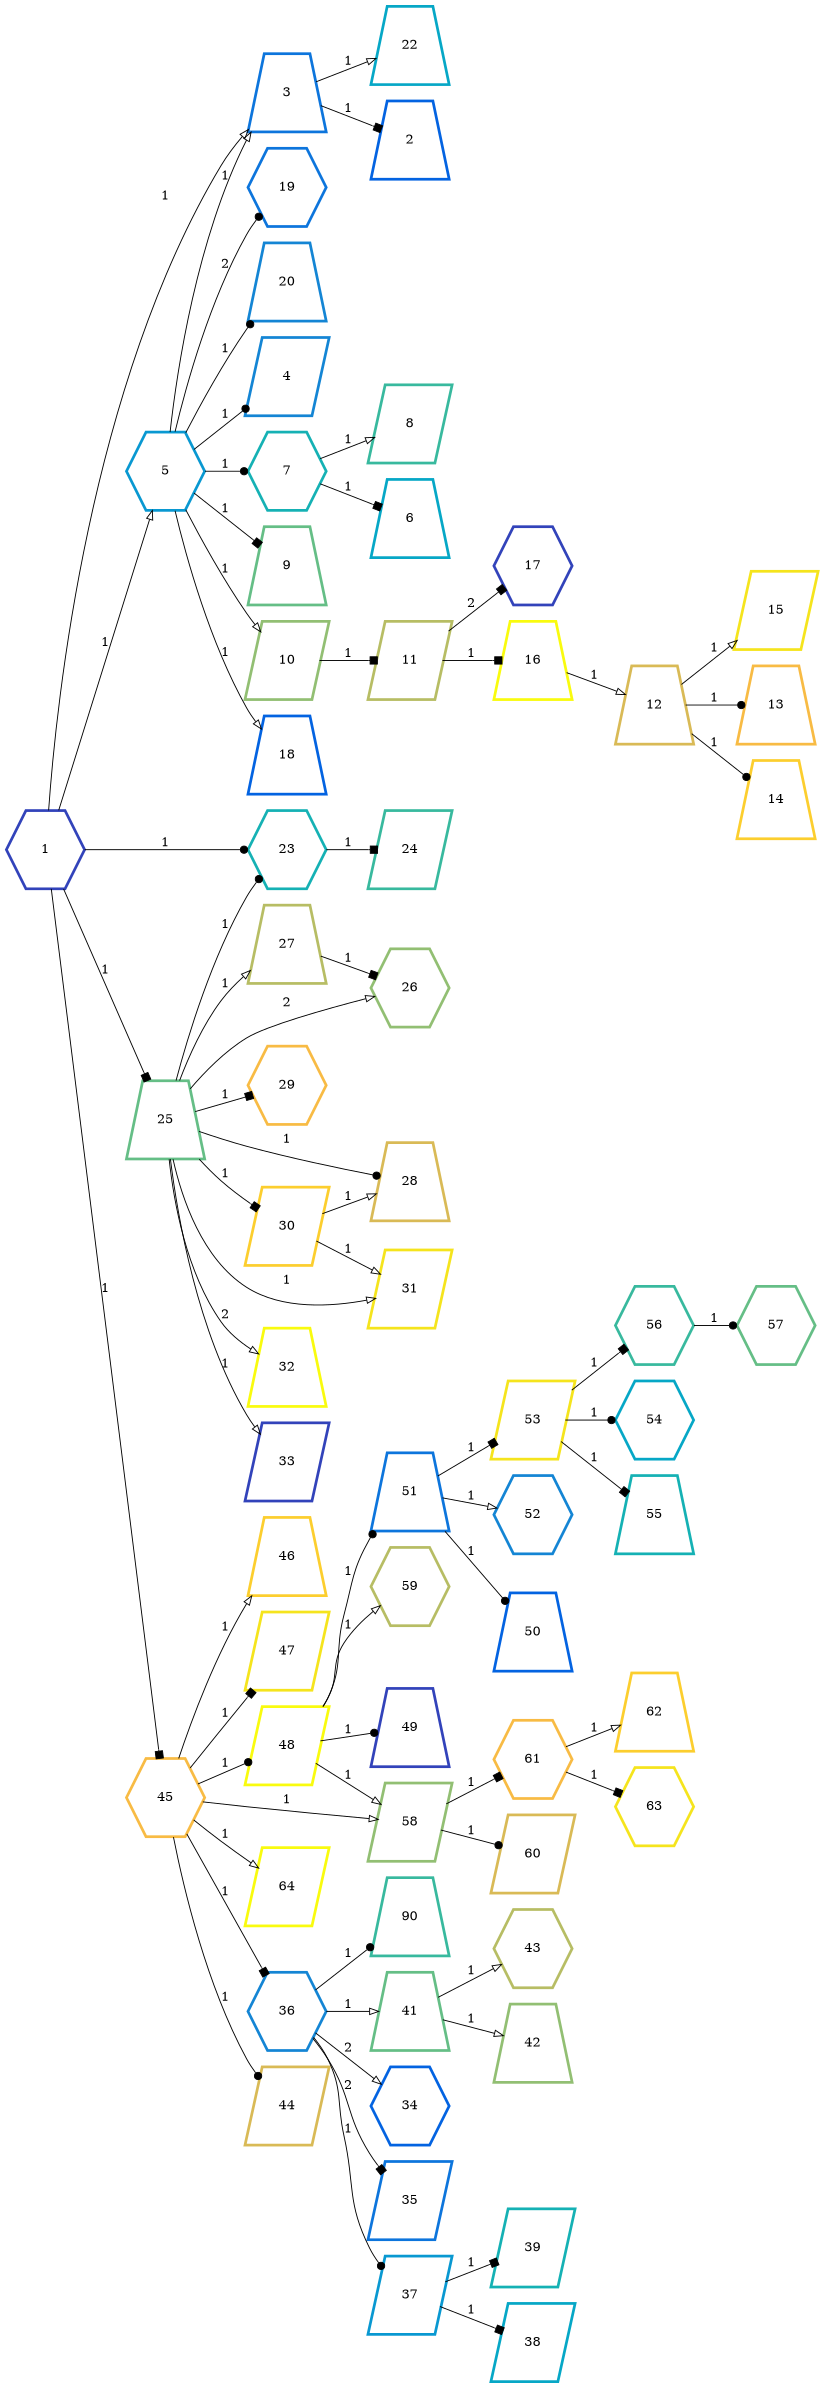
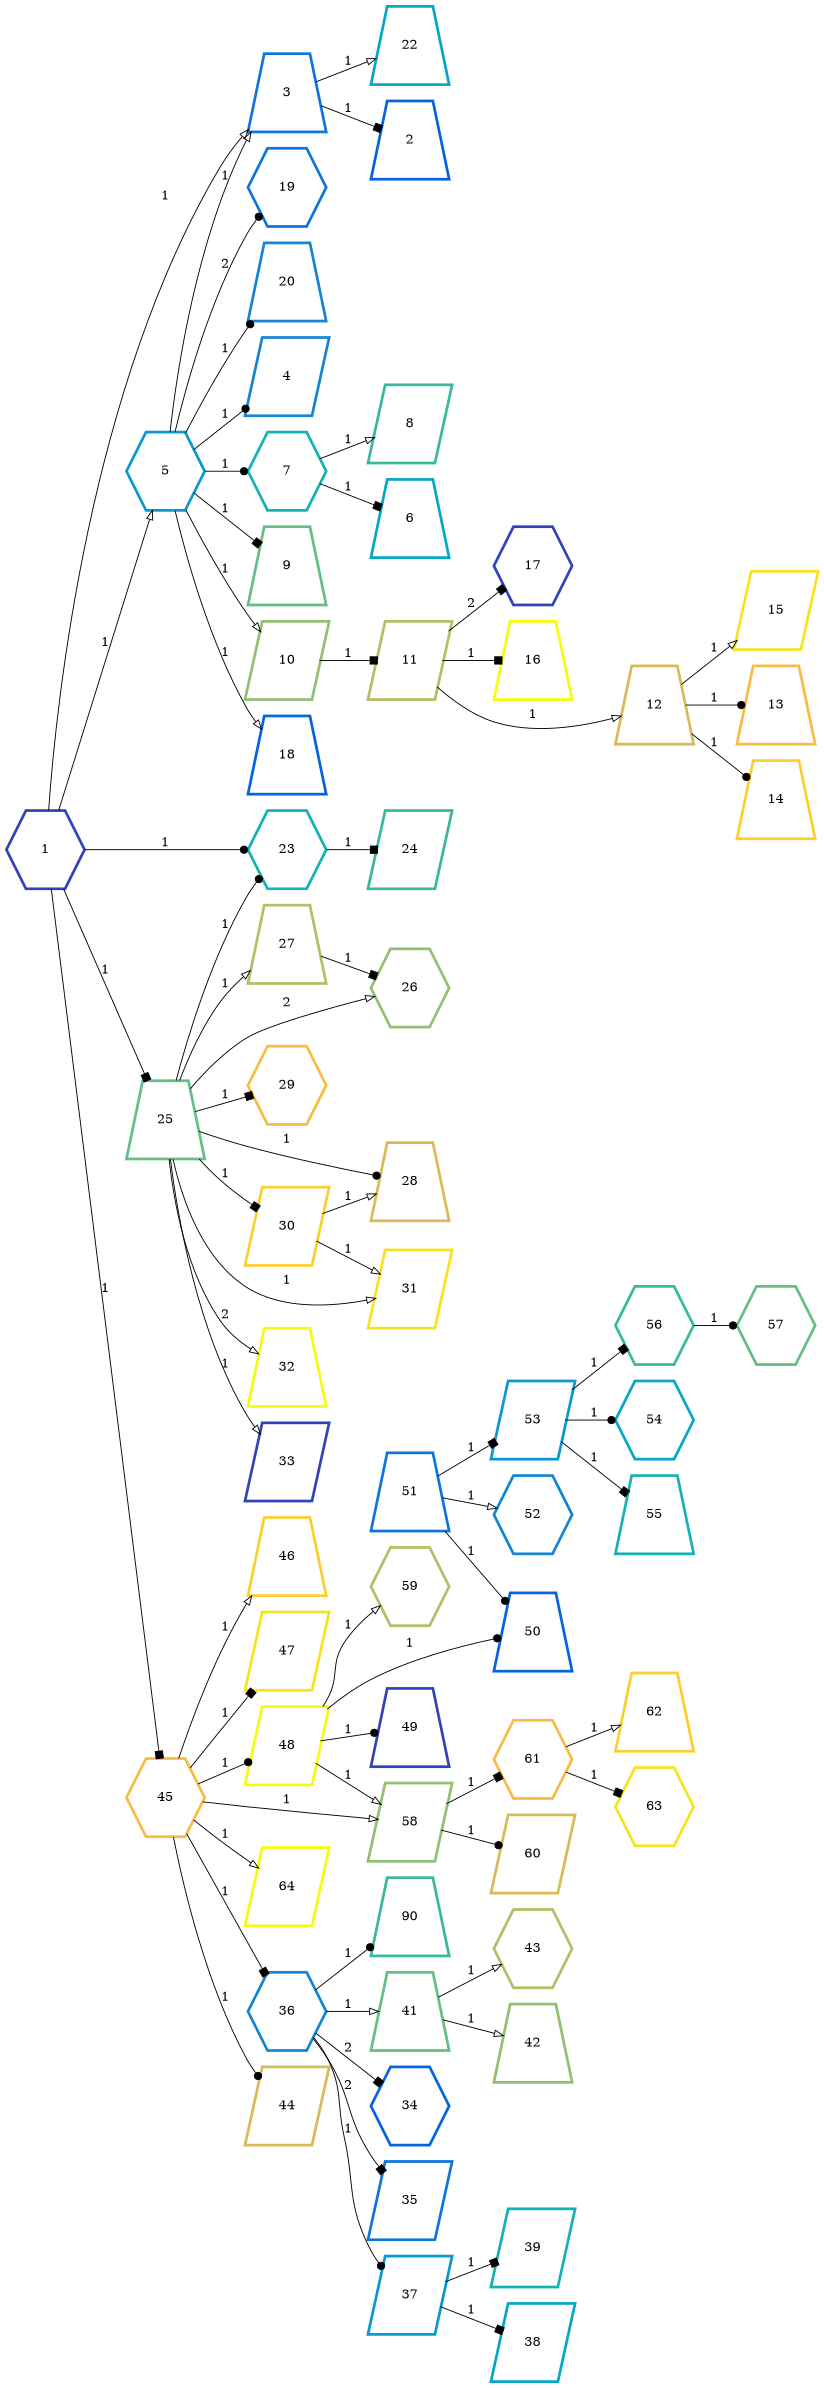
edge "16" -> "12": now "11" -> "12"
node "53": color #f5e41d -> #0998d1
edge "48" -> "51": now "48" -> "50"
edge "36" -> "34": arrowhead onormal -> box
